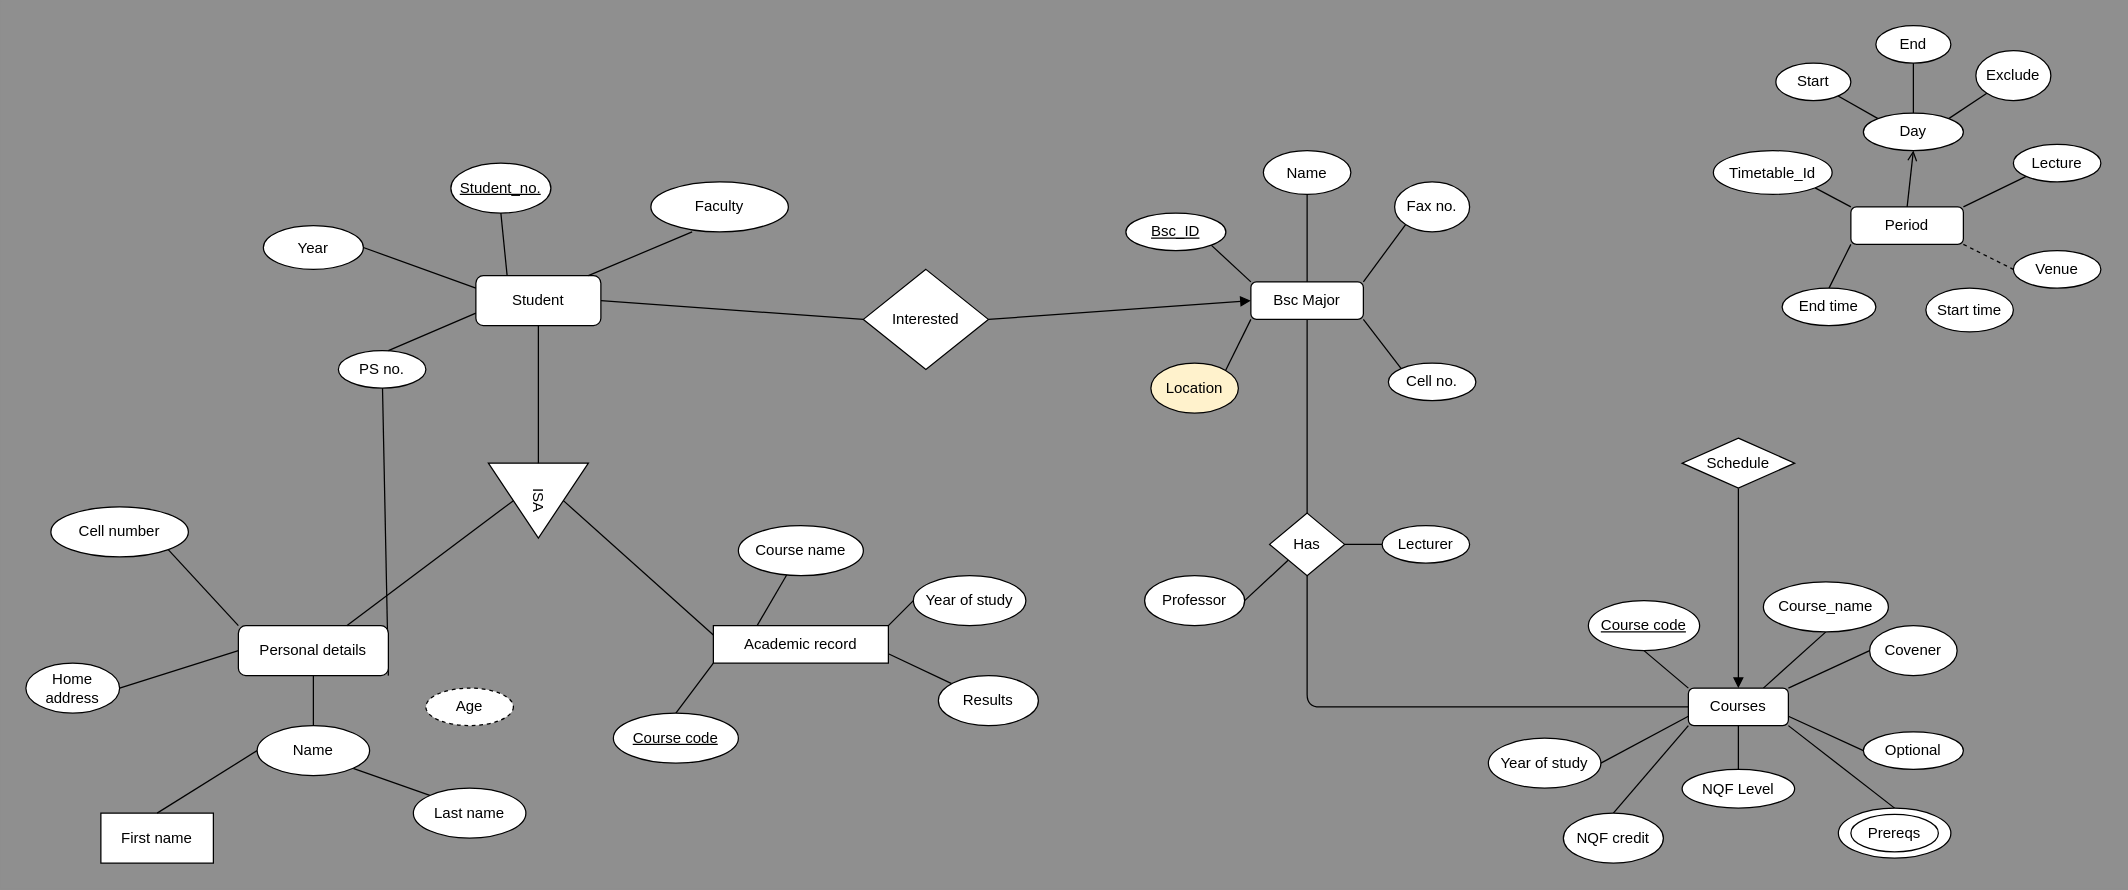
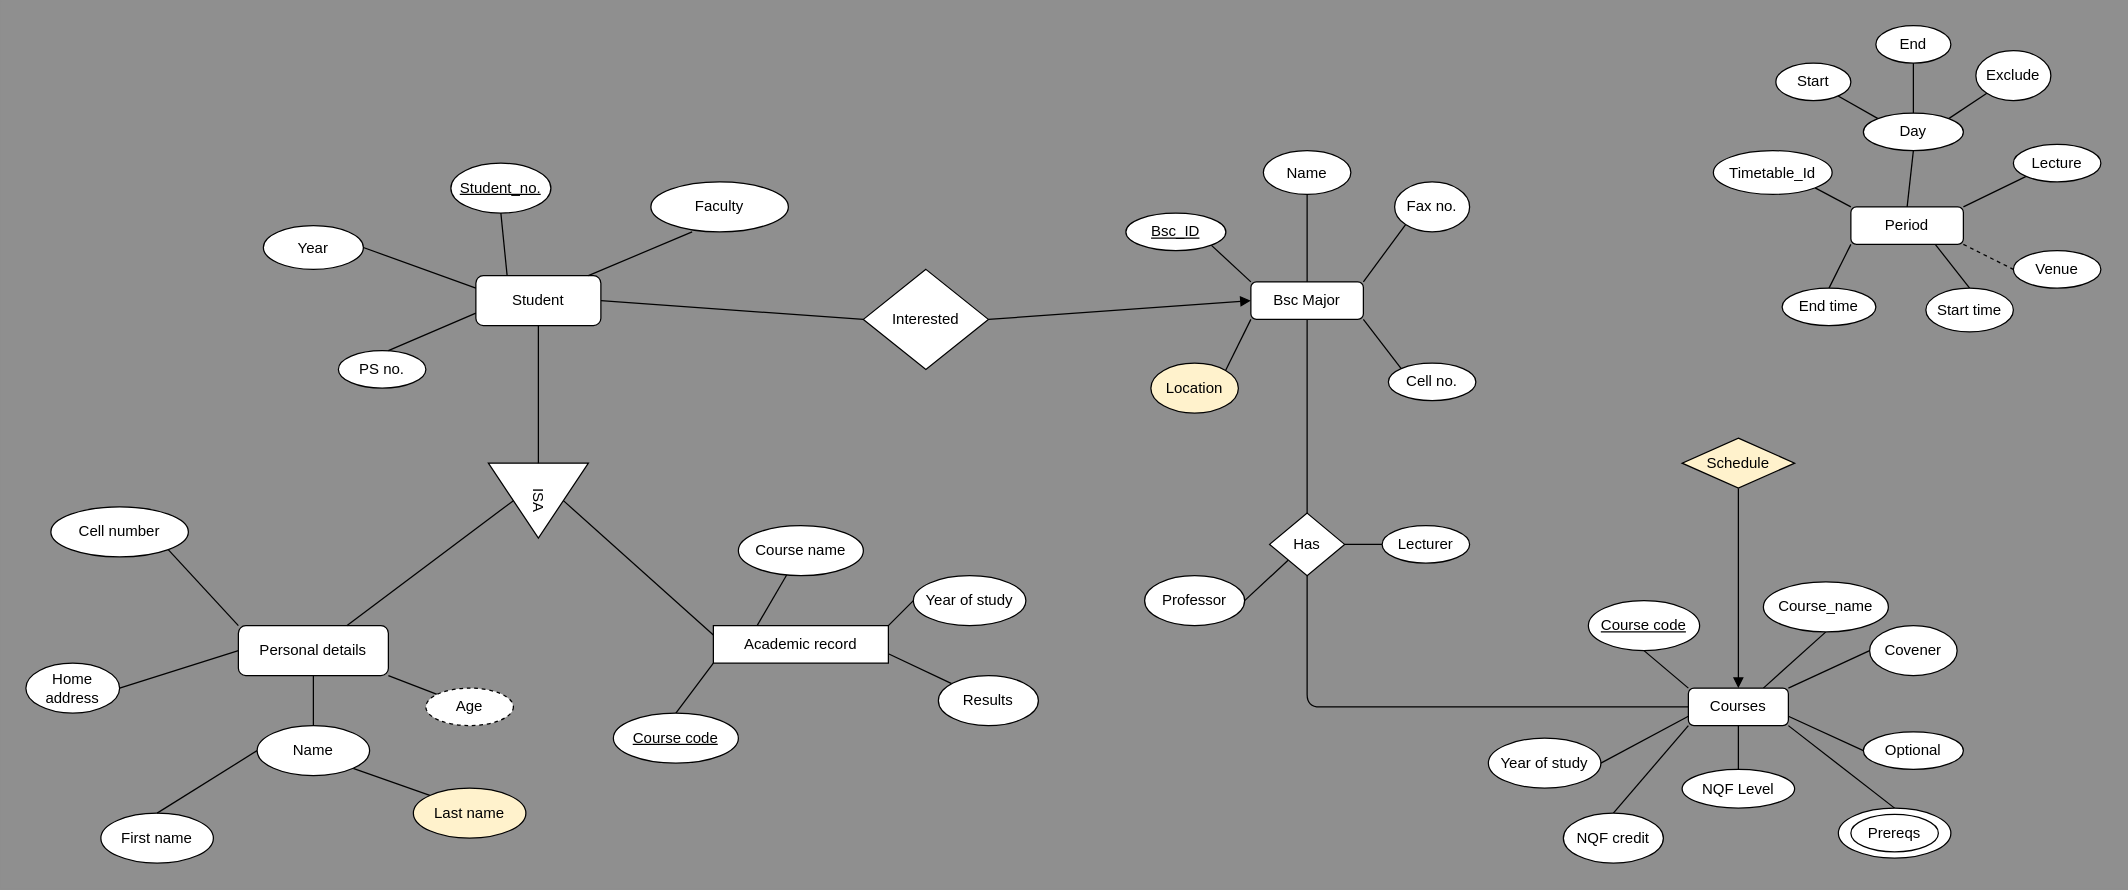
edge "Period" -> "Day": arrowhead open -> none
edge "Period" -- "Start time": added
node "Schedule": fillcolor #ffffff -> #fff2cc
edge "PS no." -- "Personal details": now "Age" -- "Personal details"
node "Last name": fillcolor #ffffff -> #fff2cc
node "First name": shape rectangle -> ellipse
